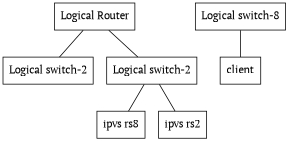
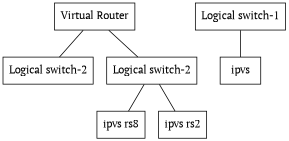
node "Logical Router": label "Logical Router" -> "Virtual Router"
node "Logical switch-8": label "Logical switch-8" -> "Logical switch-1"
node "client": label "client" -> "ipvs"
